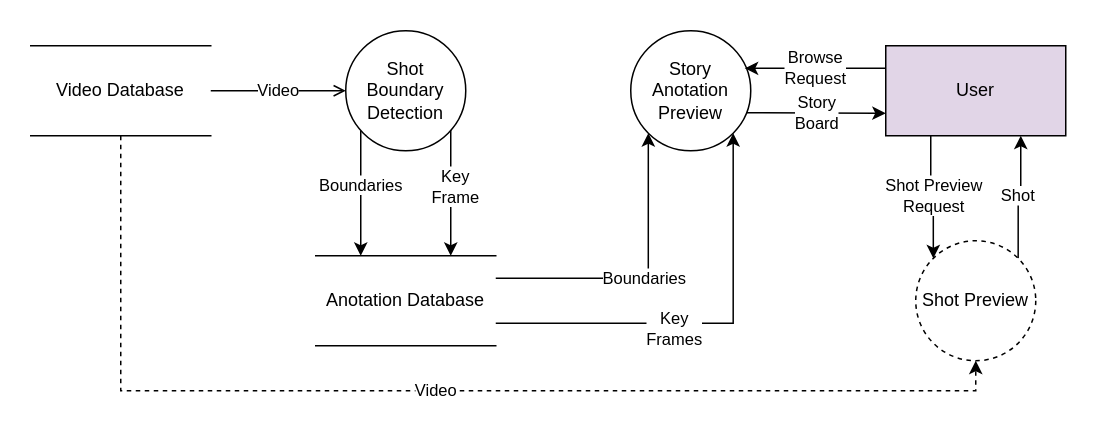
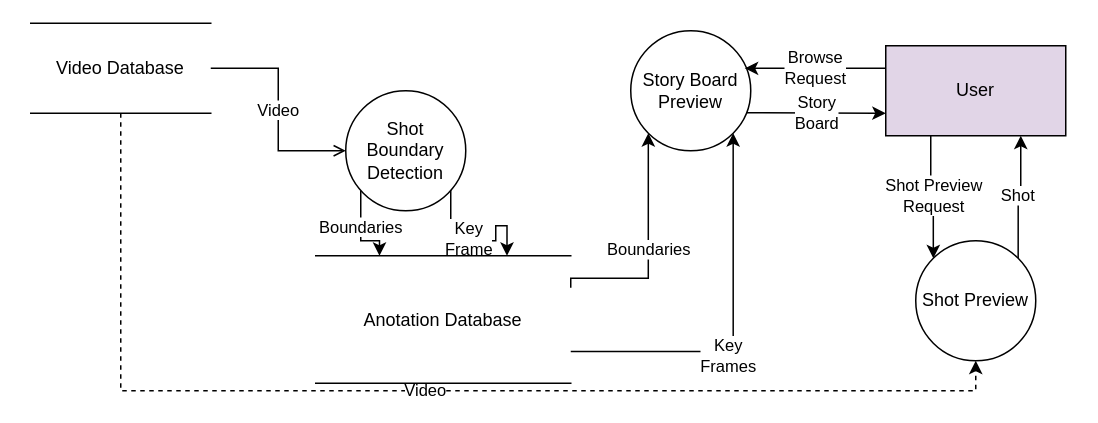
node "Video Database": moved (121, 91) -> (121, 68)
node "Shot Boundary Detection": moved (406, 91) -> (406, 151)
node "Story Anotation Preview": label "Story Anotation Preview" -> "Story Board Preview"
node "Anotation Database": size 180x90 -> 255x128
node "Shot Preview": style dashed -> solid
